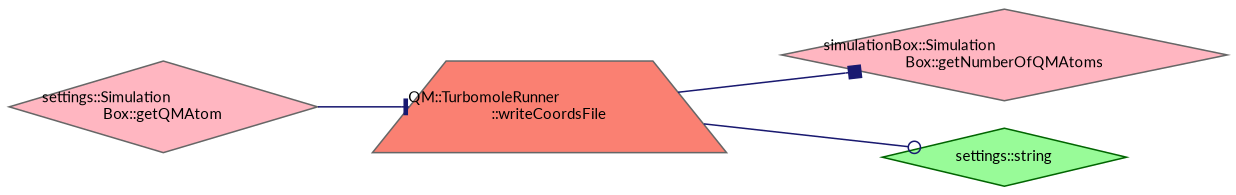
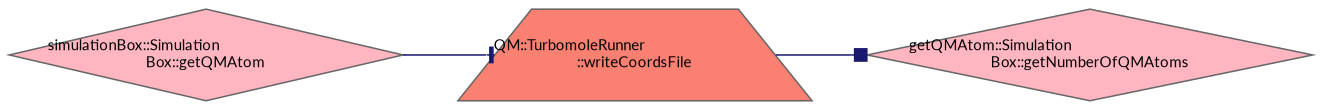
node "simulationBox::Simulation Box::getNumberOfQMAtoms": label "simulationBox::Simulation Box::getNumberOfQMAtoms" -> "getQMAtom::Simulation Box::getNumberOfQMAtoms"
node "settings::Simulation Box::getQMAtom": label "settings::Simulation Box::getQMAtom" -> "simulationBox::Simulation Box::getQMAtom"
node "settings::string": removed
